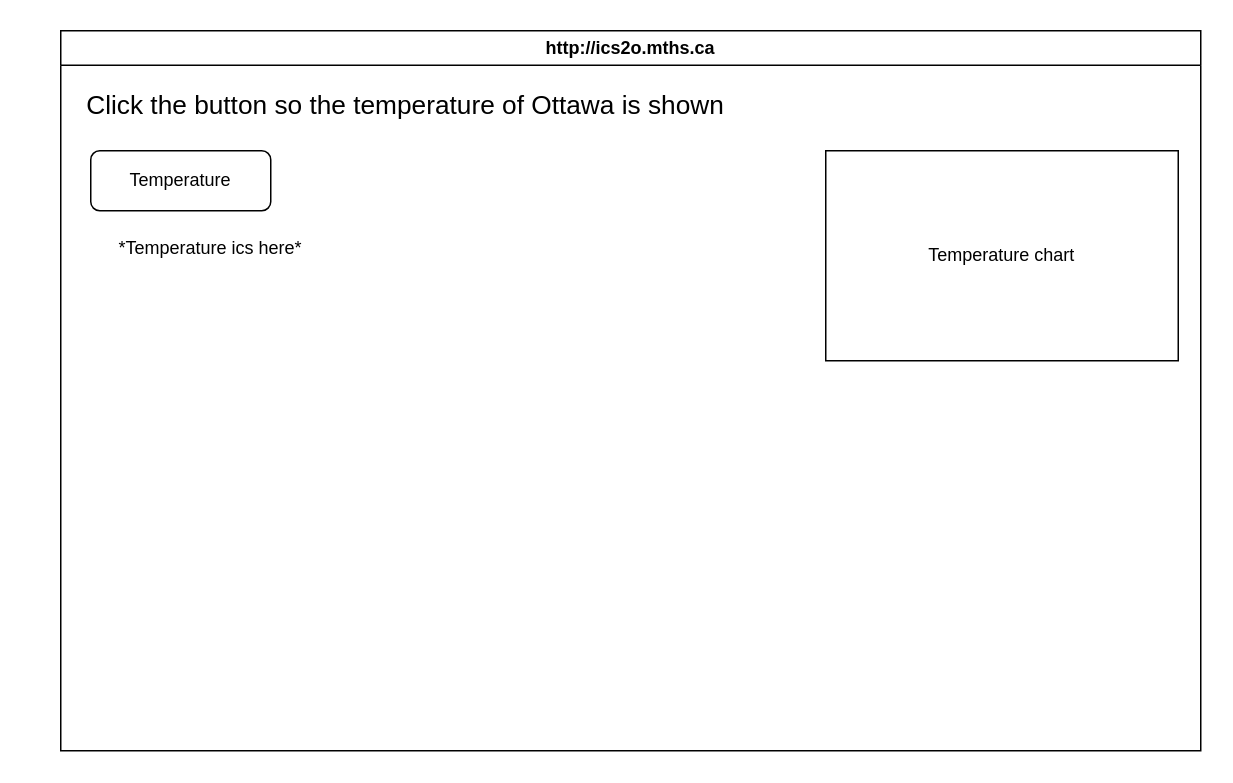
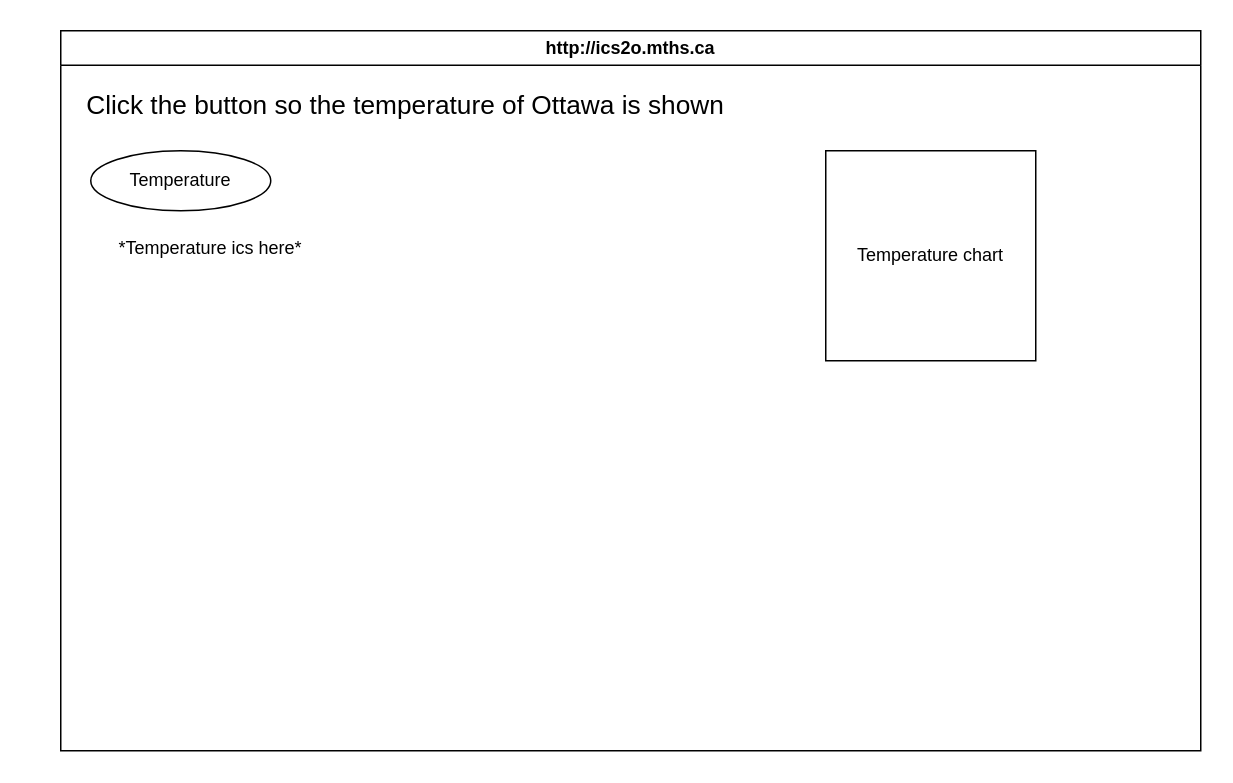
node "Temperature": shape rounded rectangle -> ellipse
node "Temperature chart": size 353x210 -> 210x210
